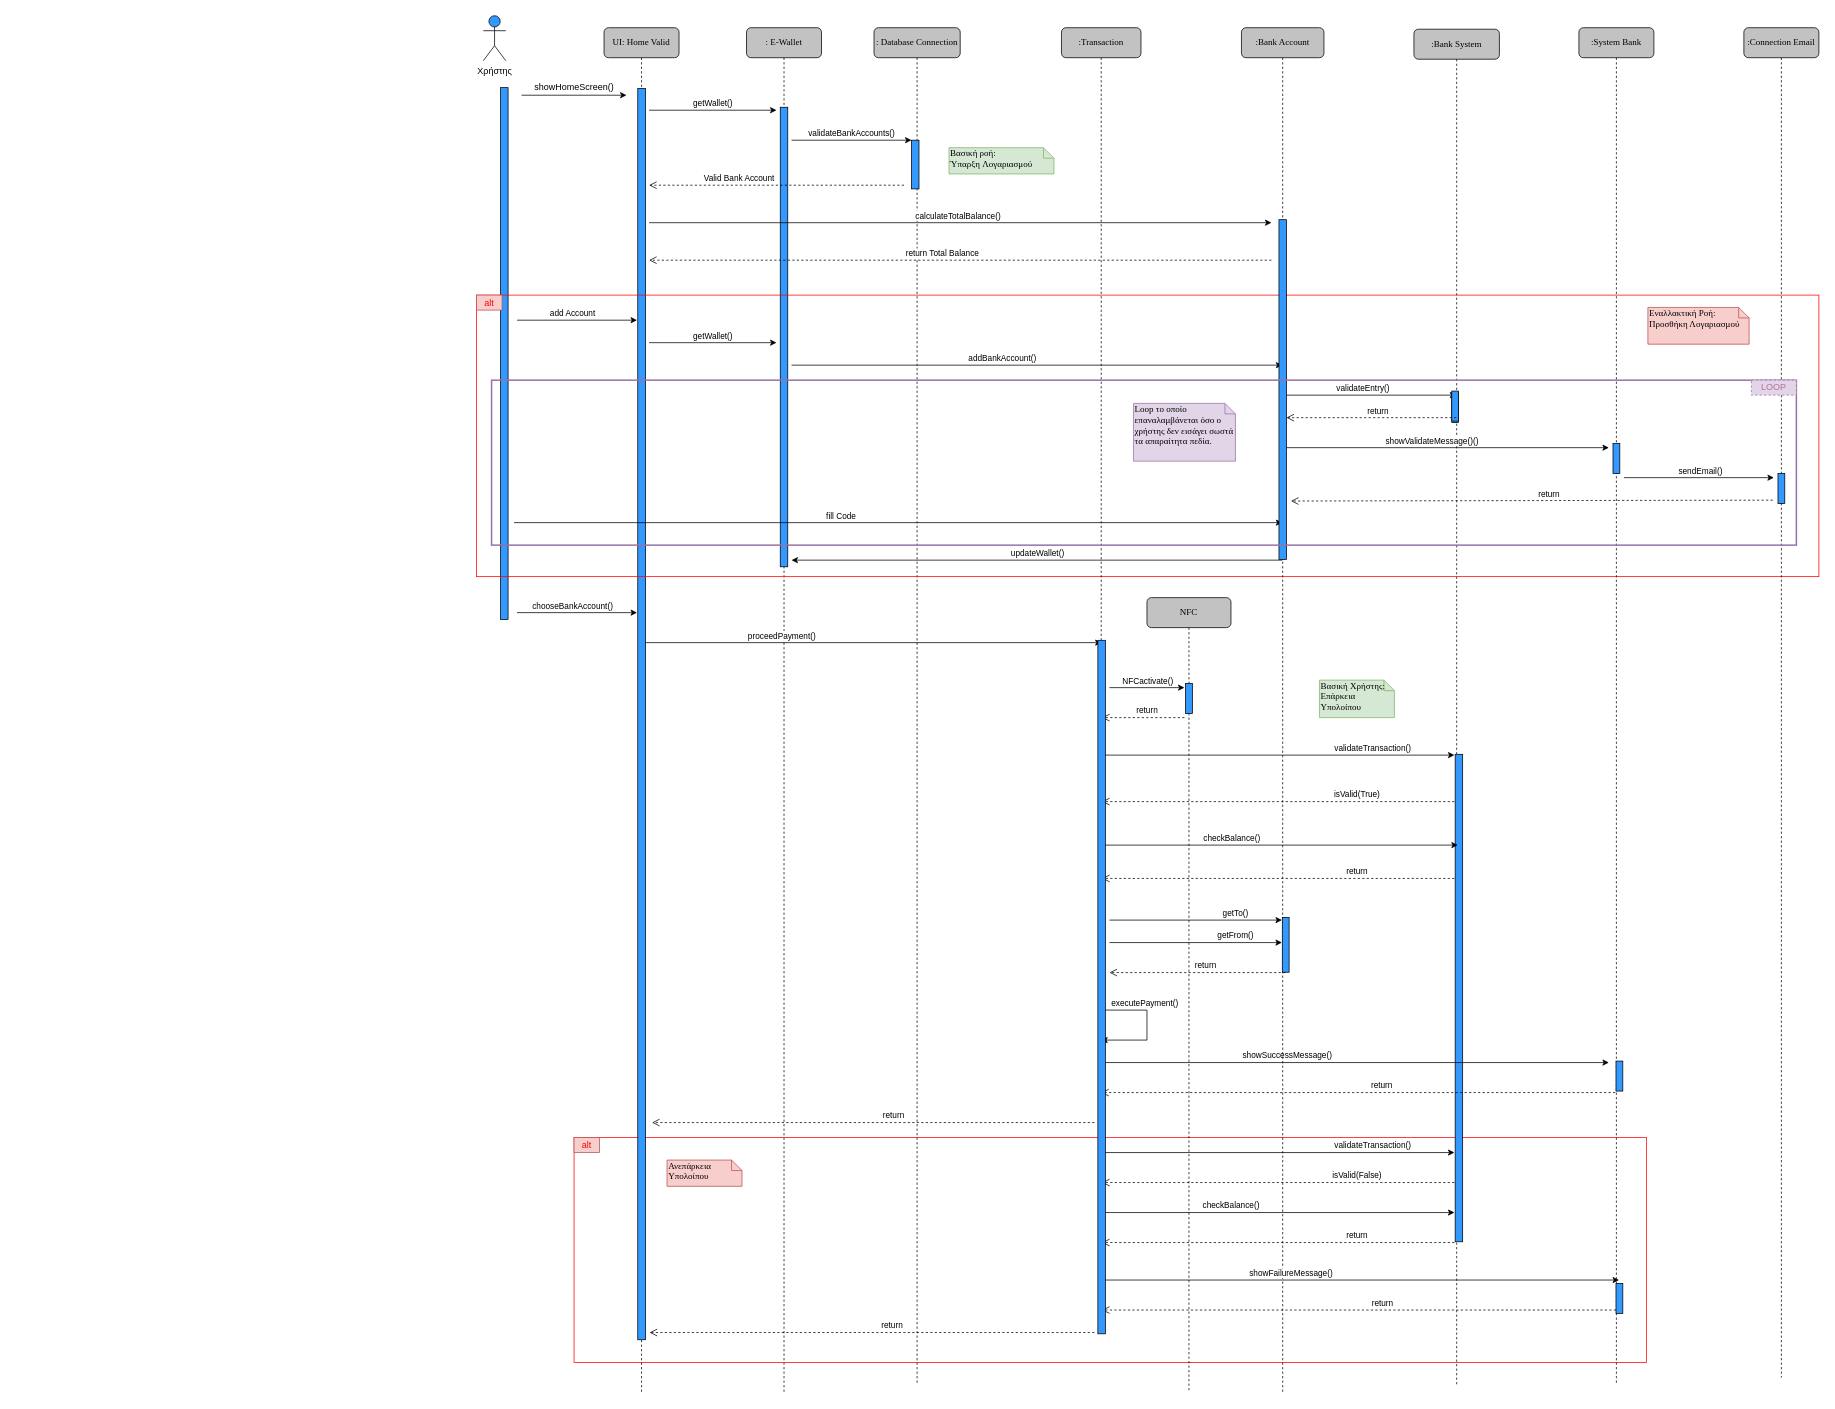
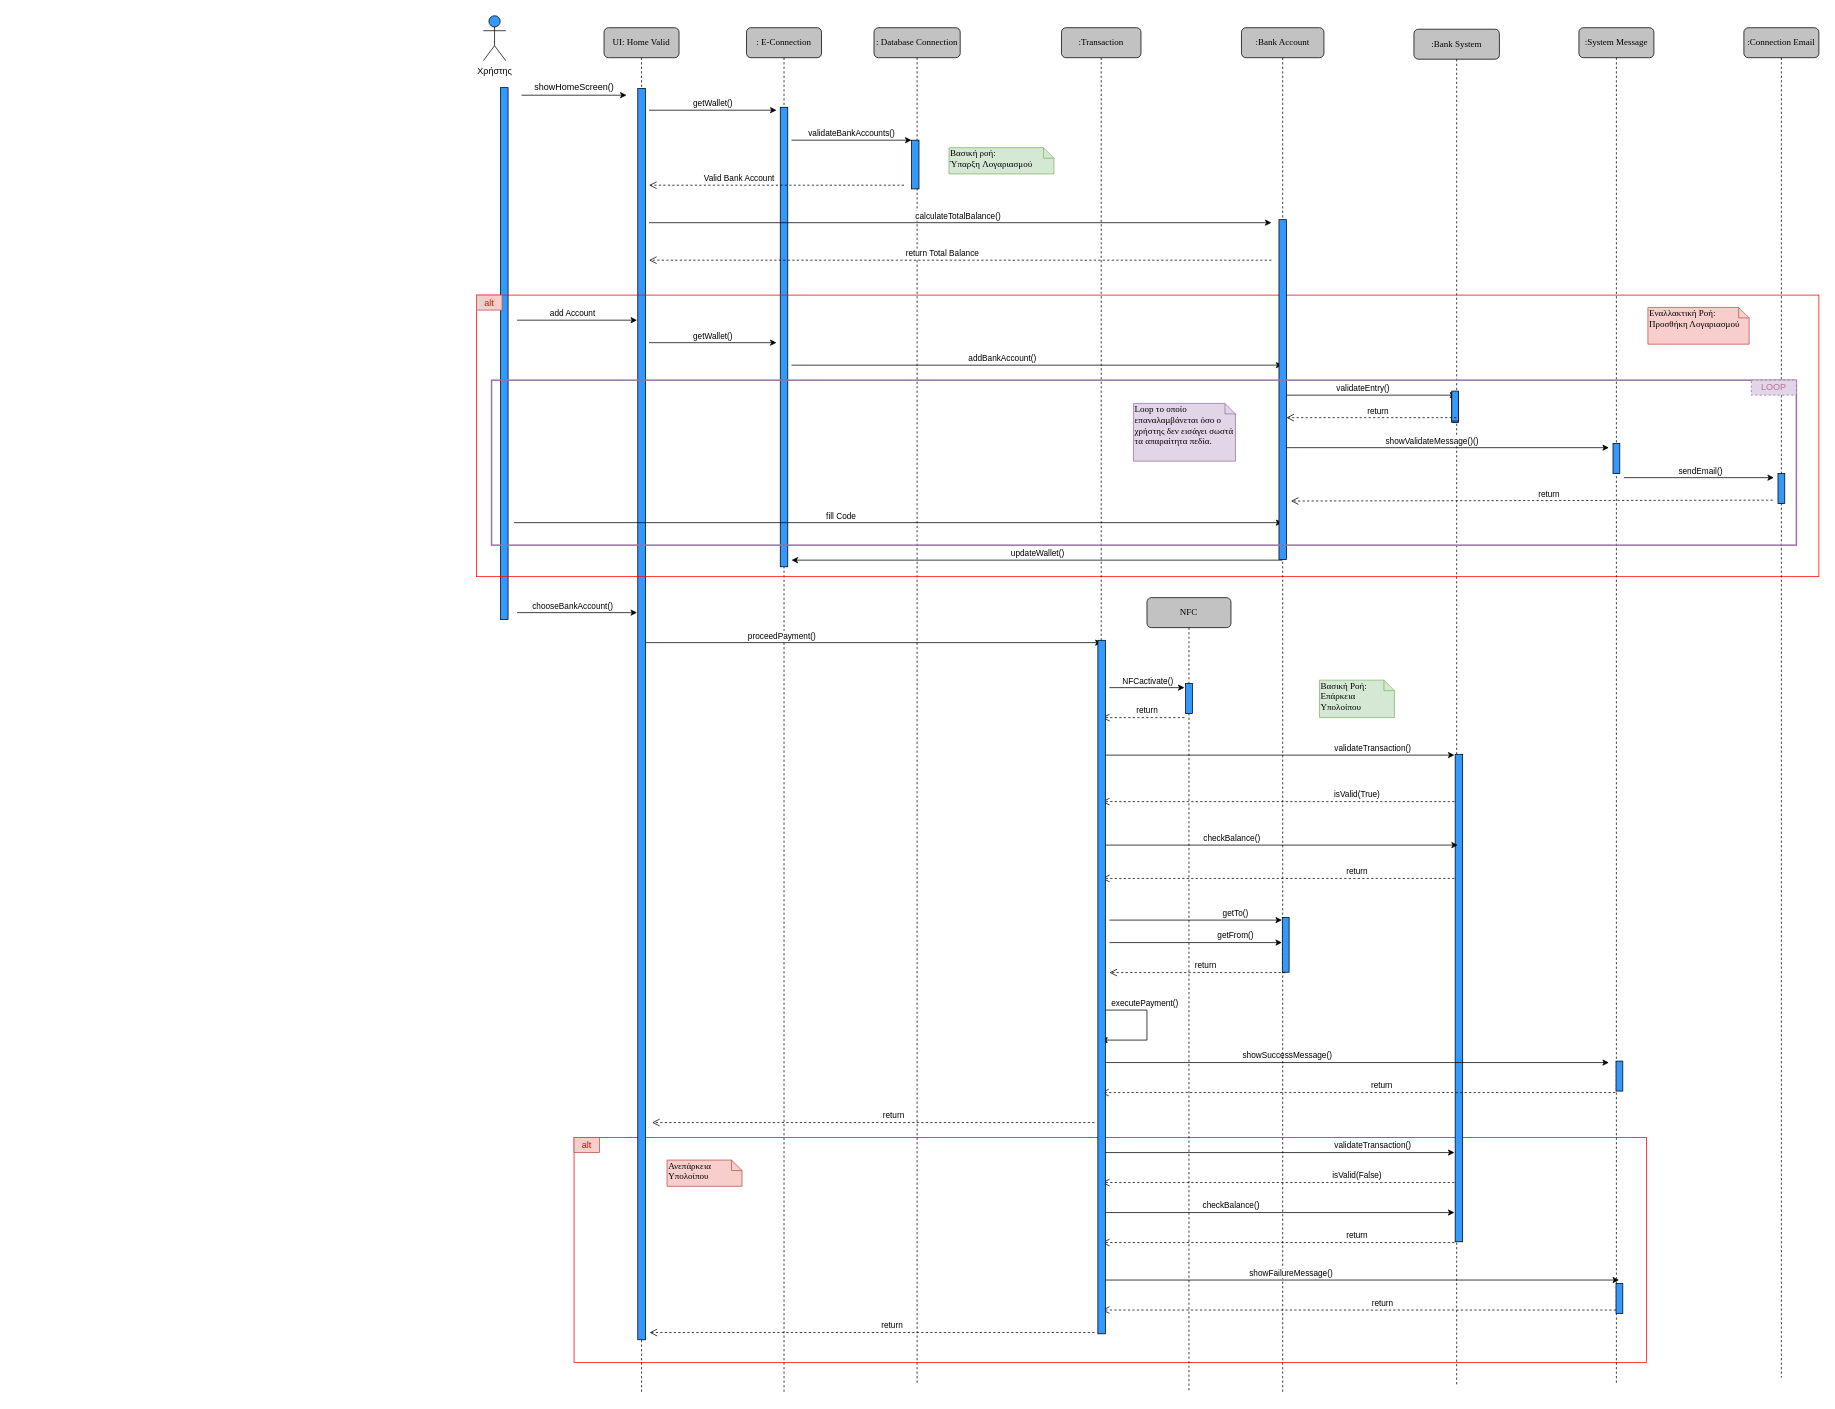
node ": E-Wallet": label ": E-Wallet" -> ": E-Connection"
node ":System Bank": label ":System Bank" -> ":System Message"
node "Βασική Χρήστης: Επάρκεια Υπολοίπου": label "Βασική Χρήστης: Επάρκεια Υπολοίπου" -> "Βασική Ροή: Επάρκεια Υπολοίπου"
